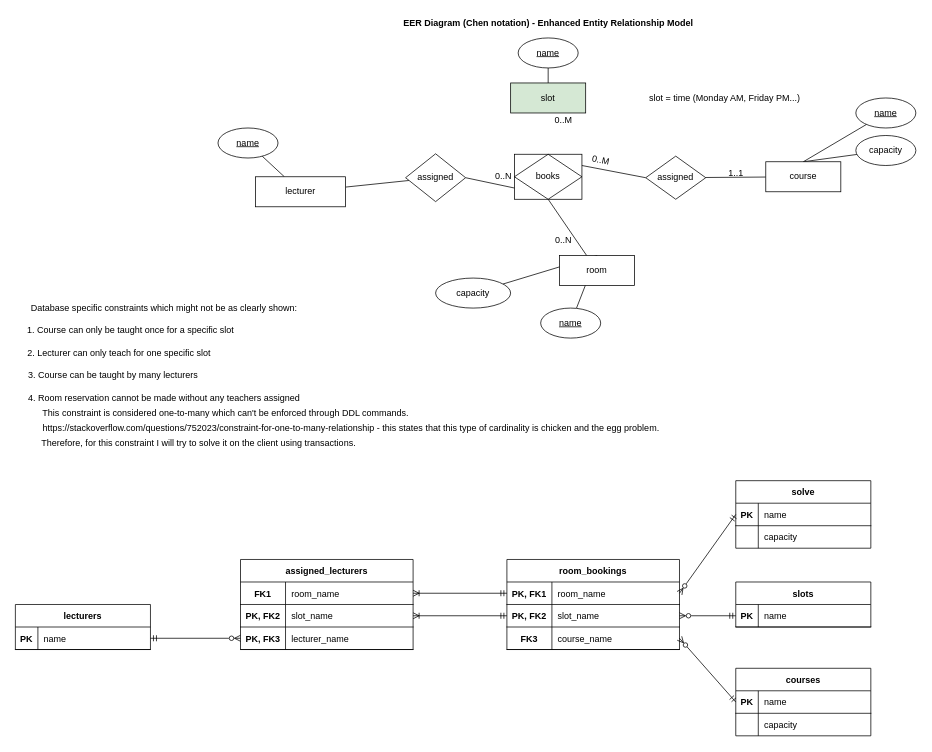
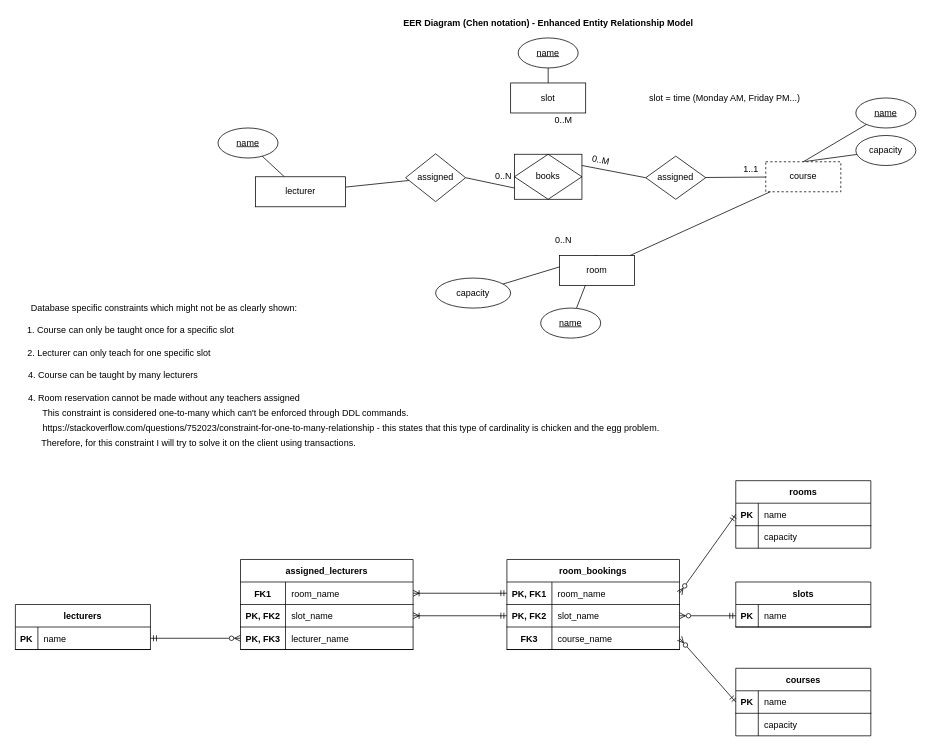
node "slot": fillcolor #d5e8d4 -> #ffffff
node "1..1": moved (735, 173) -> (750, 169)
node "course": style solid -> dashed
edge "books" -- "room": now "course" -- "room"
node "3. Course can be taught by many lecturers": label "3. Course can be taught by many lecturers" -> "4. Course can be taught by many lecturers"
node "solve": label "solve" -> "rooms"
